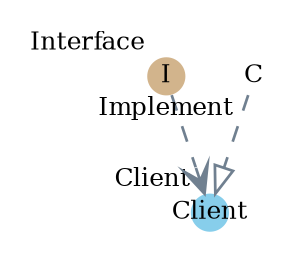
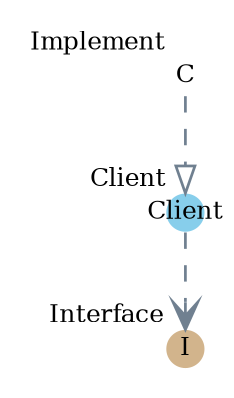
edge "I Interface" -> "Client Client": reversed
